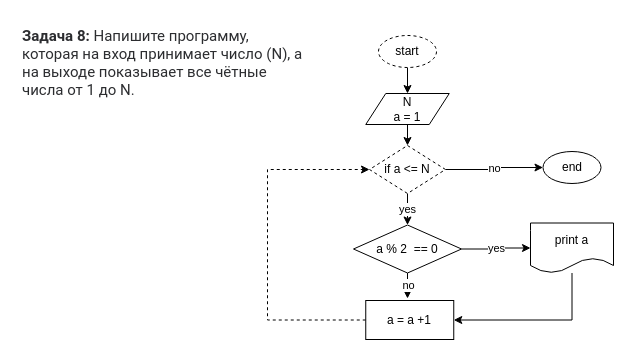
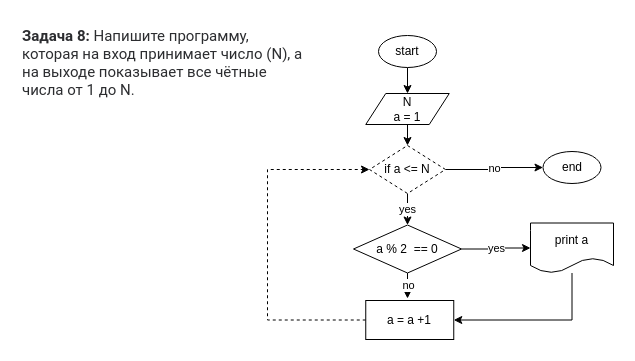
node "start": style dashed -> solid
